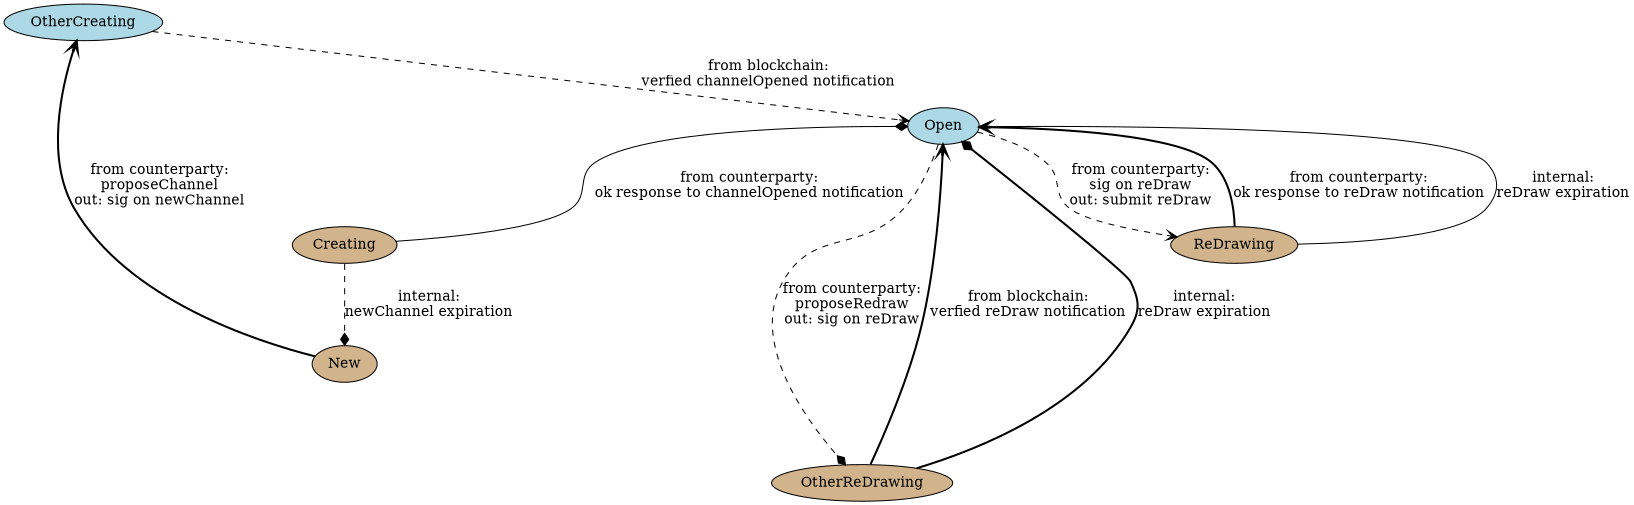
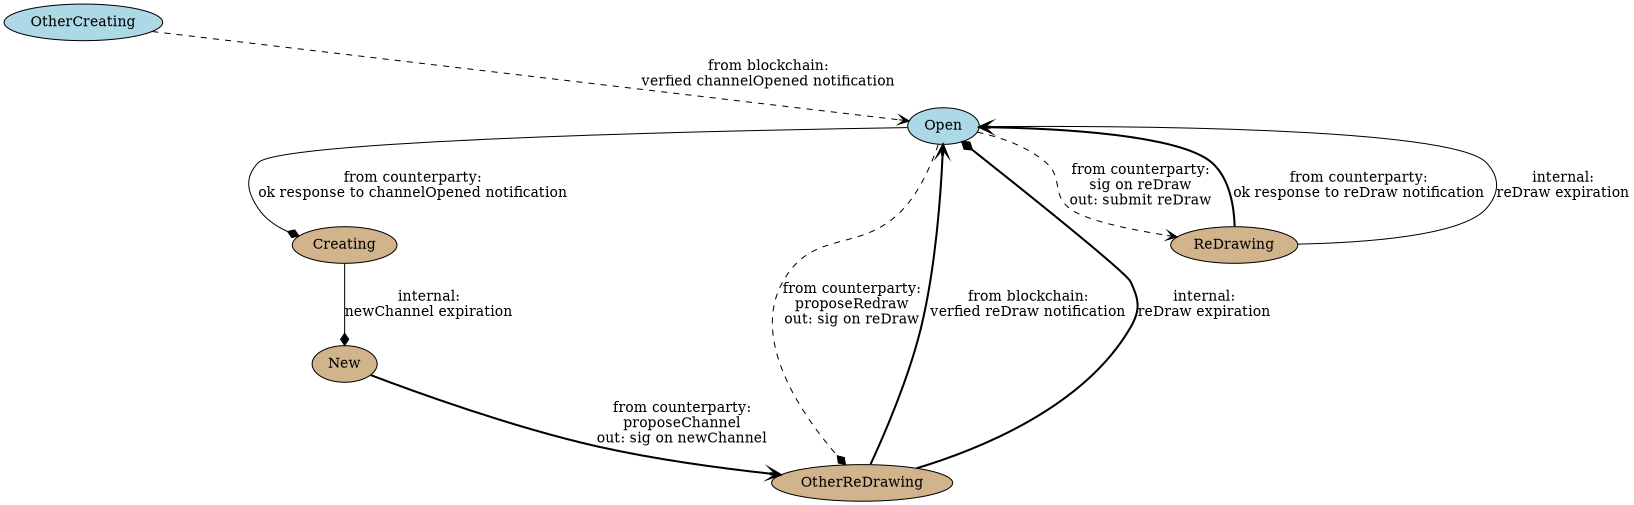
edge "Creating" -> "Open": reversed
edge "New" -> "OtherCreating": now "New" -> "OtherReDrawing"
edge "Creating" -> "New": style dashed -> solid
